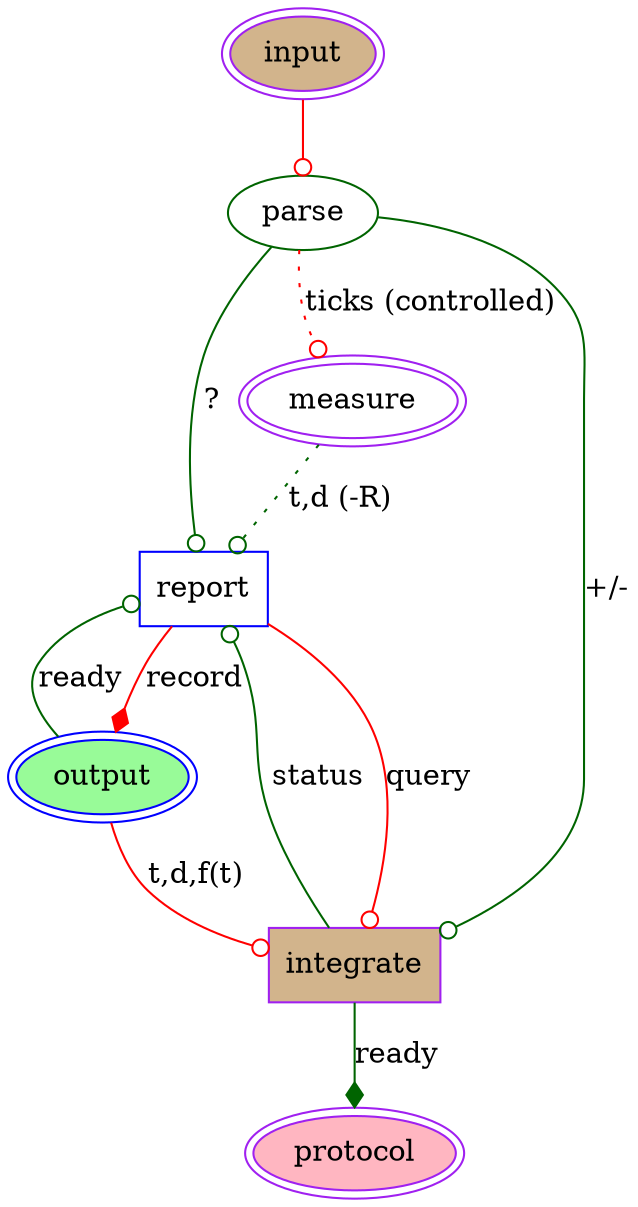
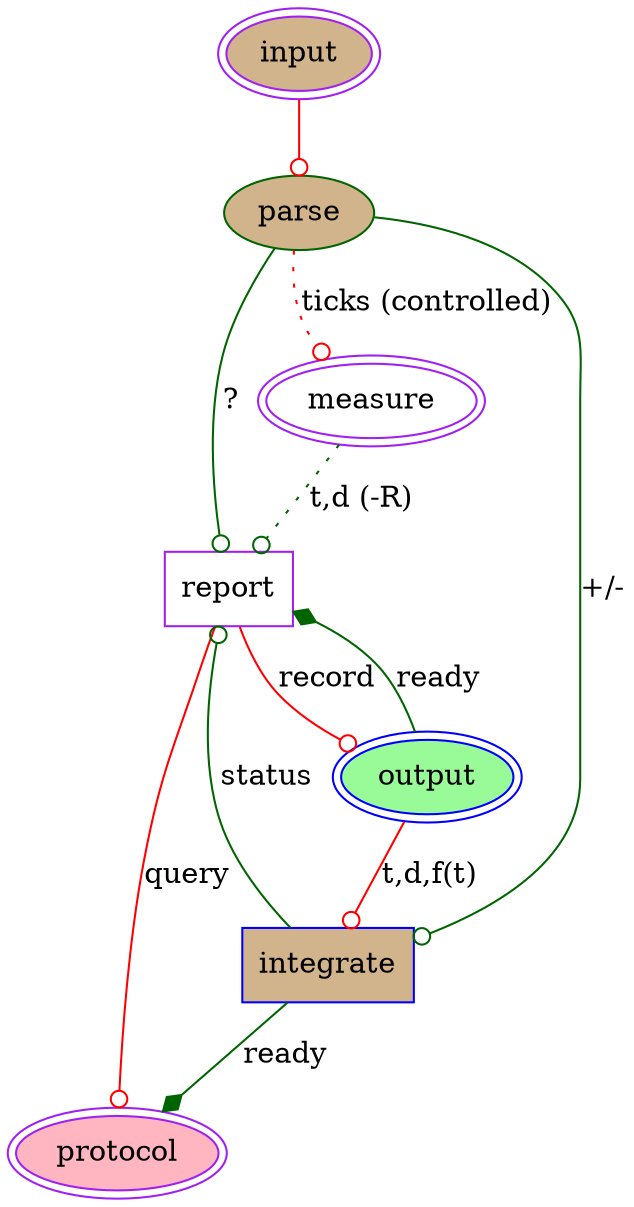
node "parse": fillcolor white -> tan
node "report": color blue -> purple
edge "output" -> "report": arrowhead odot -> diamond
edge "report" -> "output": arrowhead diamond -> odot
edge "report" -> "integrate": now "report" -> "protocol"
node "integrate": color purple -> blue
